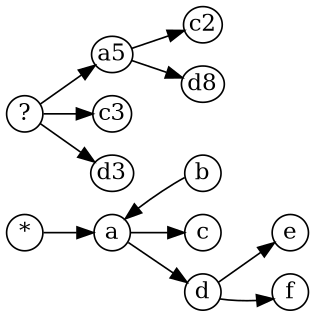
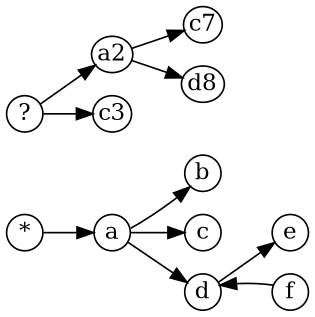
node "c2": label "c2" -> "c7"
node "a5": label "a5" -> "a2"
node "d3": removed
edge "b" -> "a": reversed
edge "d" -> "f": reversed
